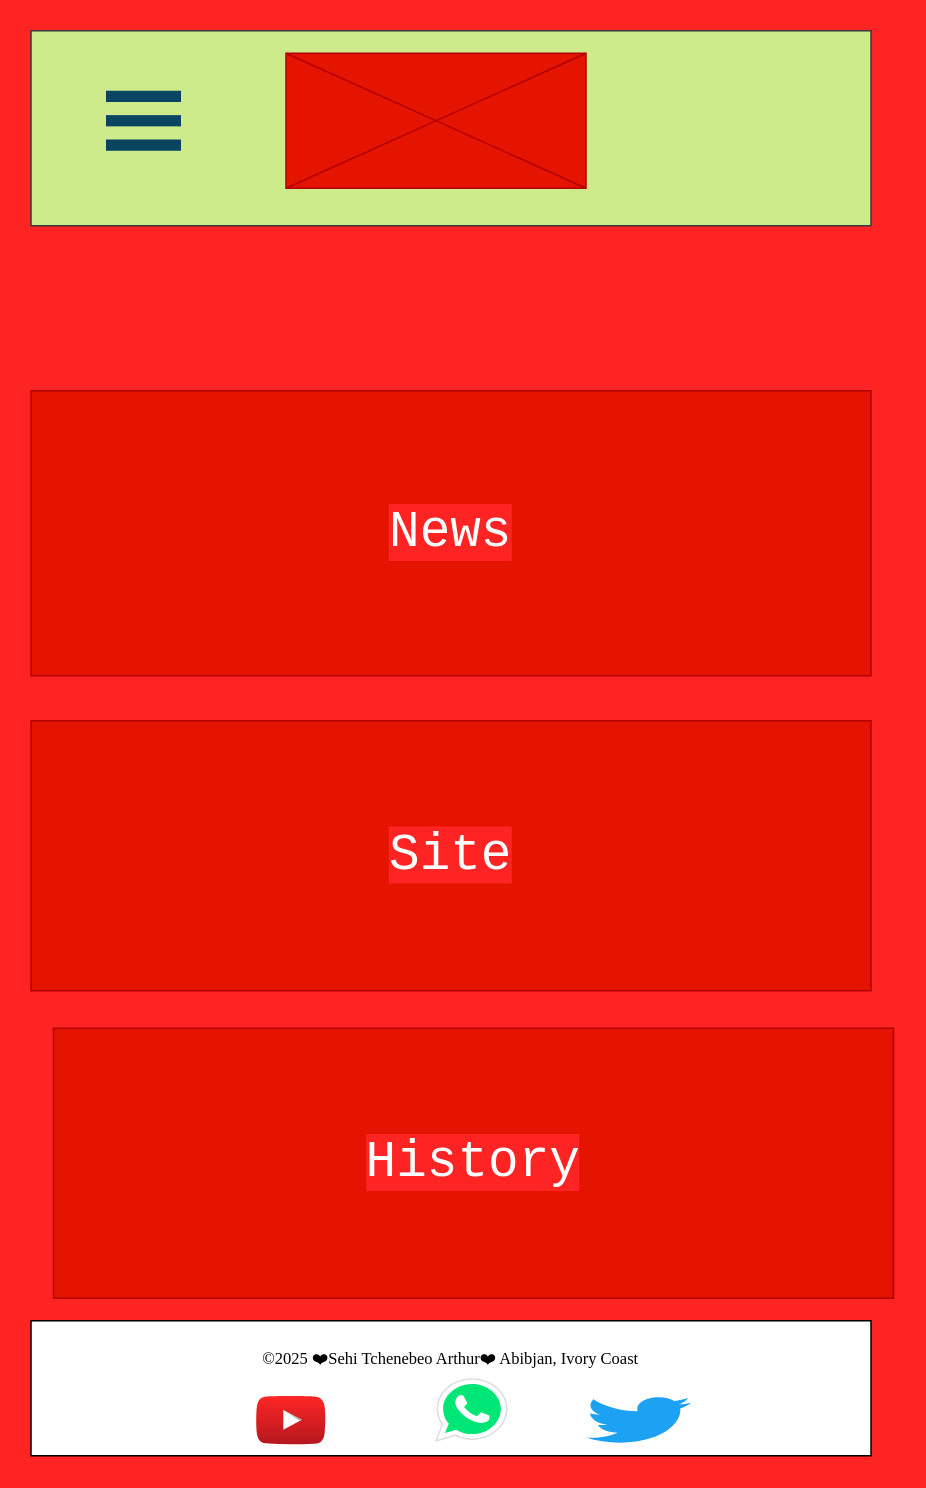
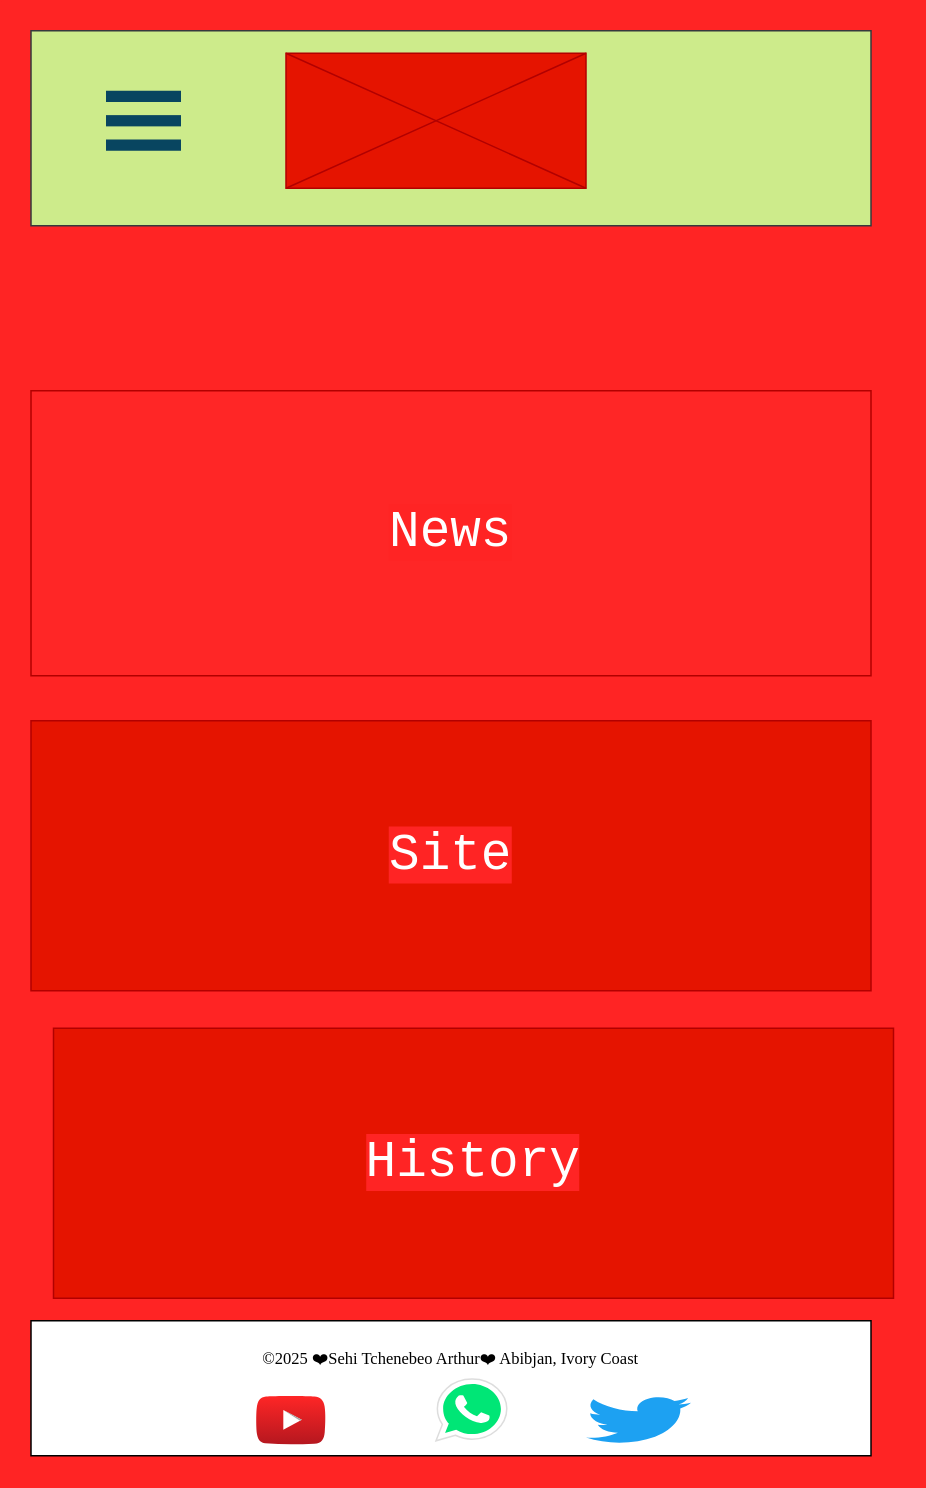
node "News": fillcolor #e51400 -> #ff2626
